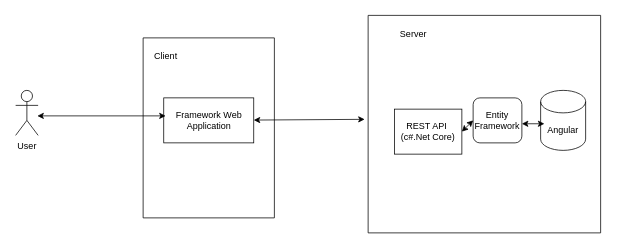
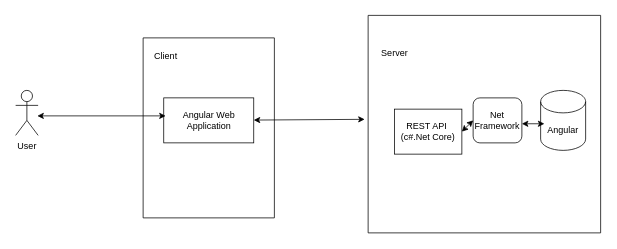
node "Server": moved (413, 34) -> (394, 53)
node "Framework Web Application": label "Framework Web Application" -> "Angular Web Application"
node "Entity Framework": label "Entity Framework" -> "Net Framework"
